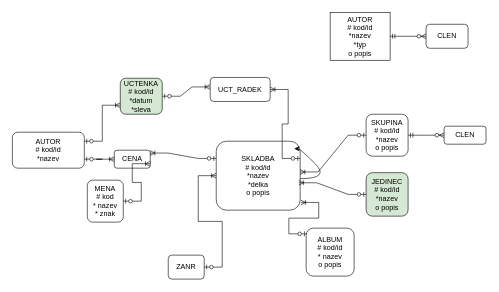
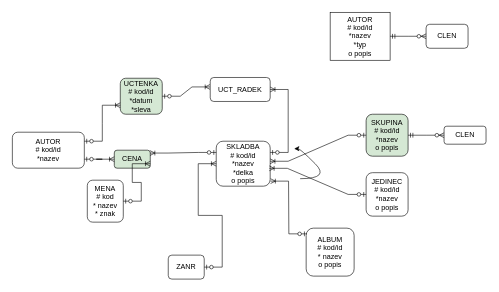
node "SKUPINA # kod/id *nazev o popis": fillcolor #ffffff -> #d5e8d4
node "CENA": fillcolor #ffffff -> #d5e8d4
node "SKLADBA # kod/id *nazev *delka o popis": size 84x69 -> 54x45
node "JEDINEC # kod/id *nazev o popis": fillcolor #d5e8d4 -> #ffffff
